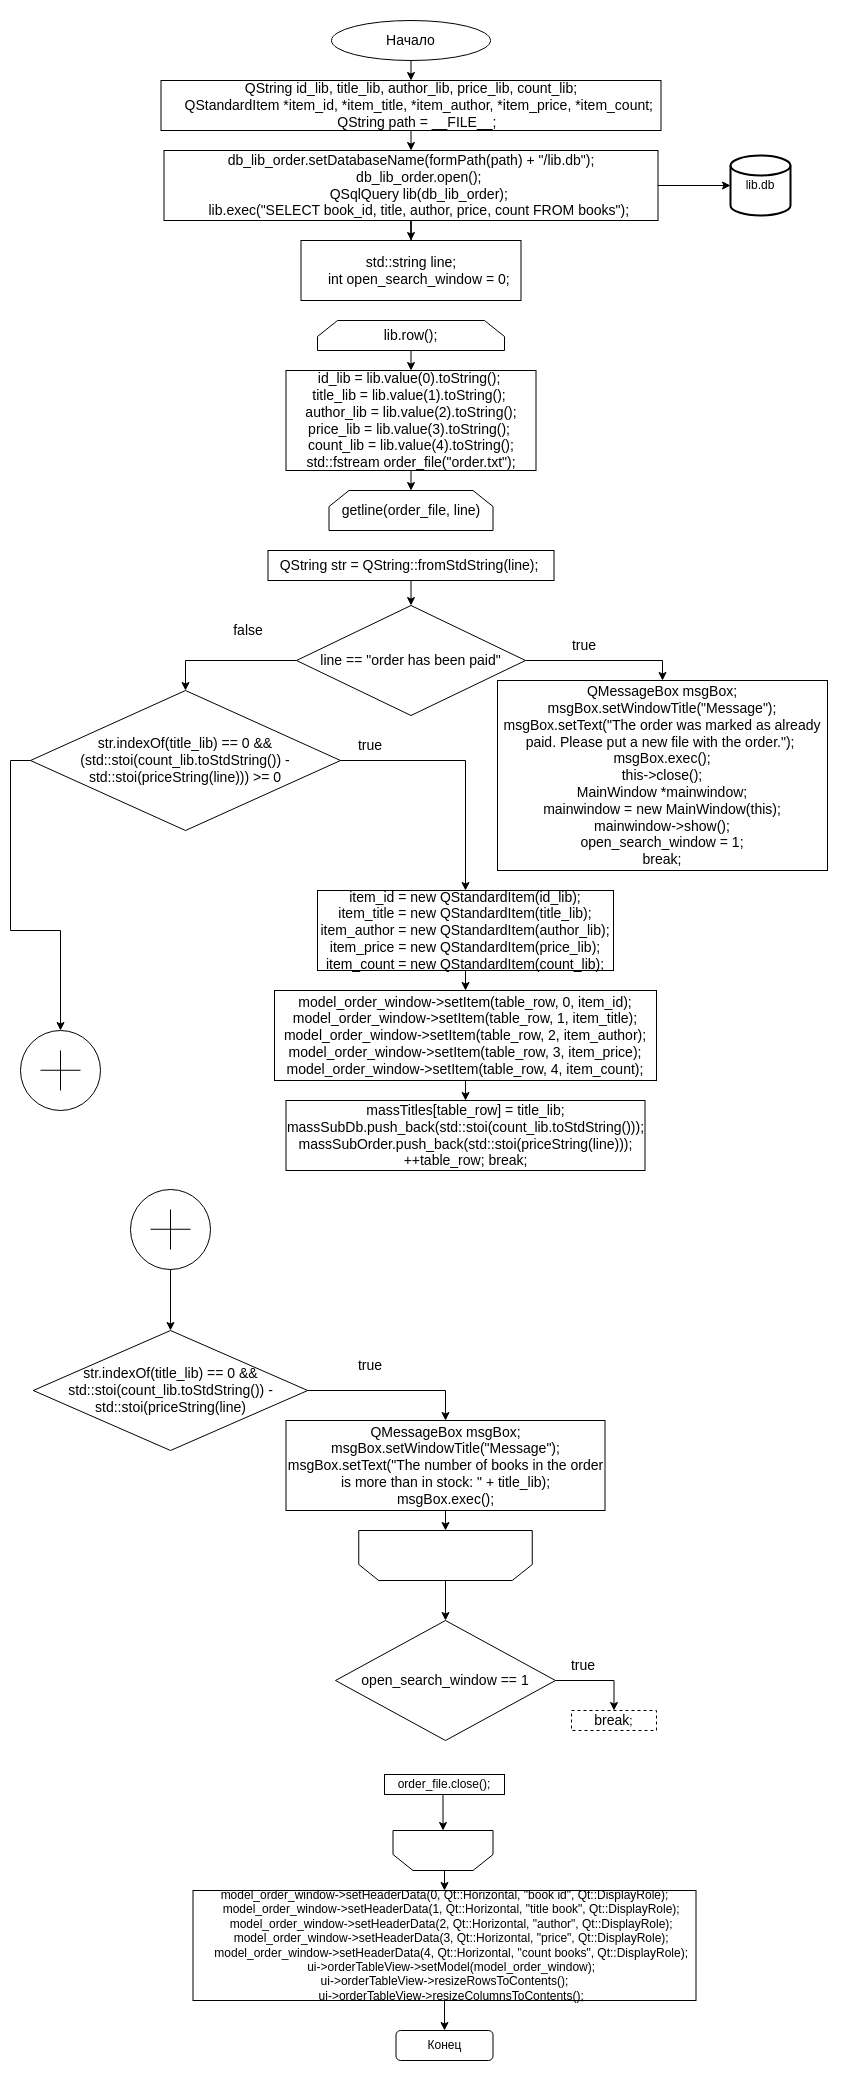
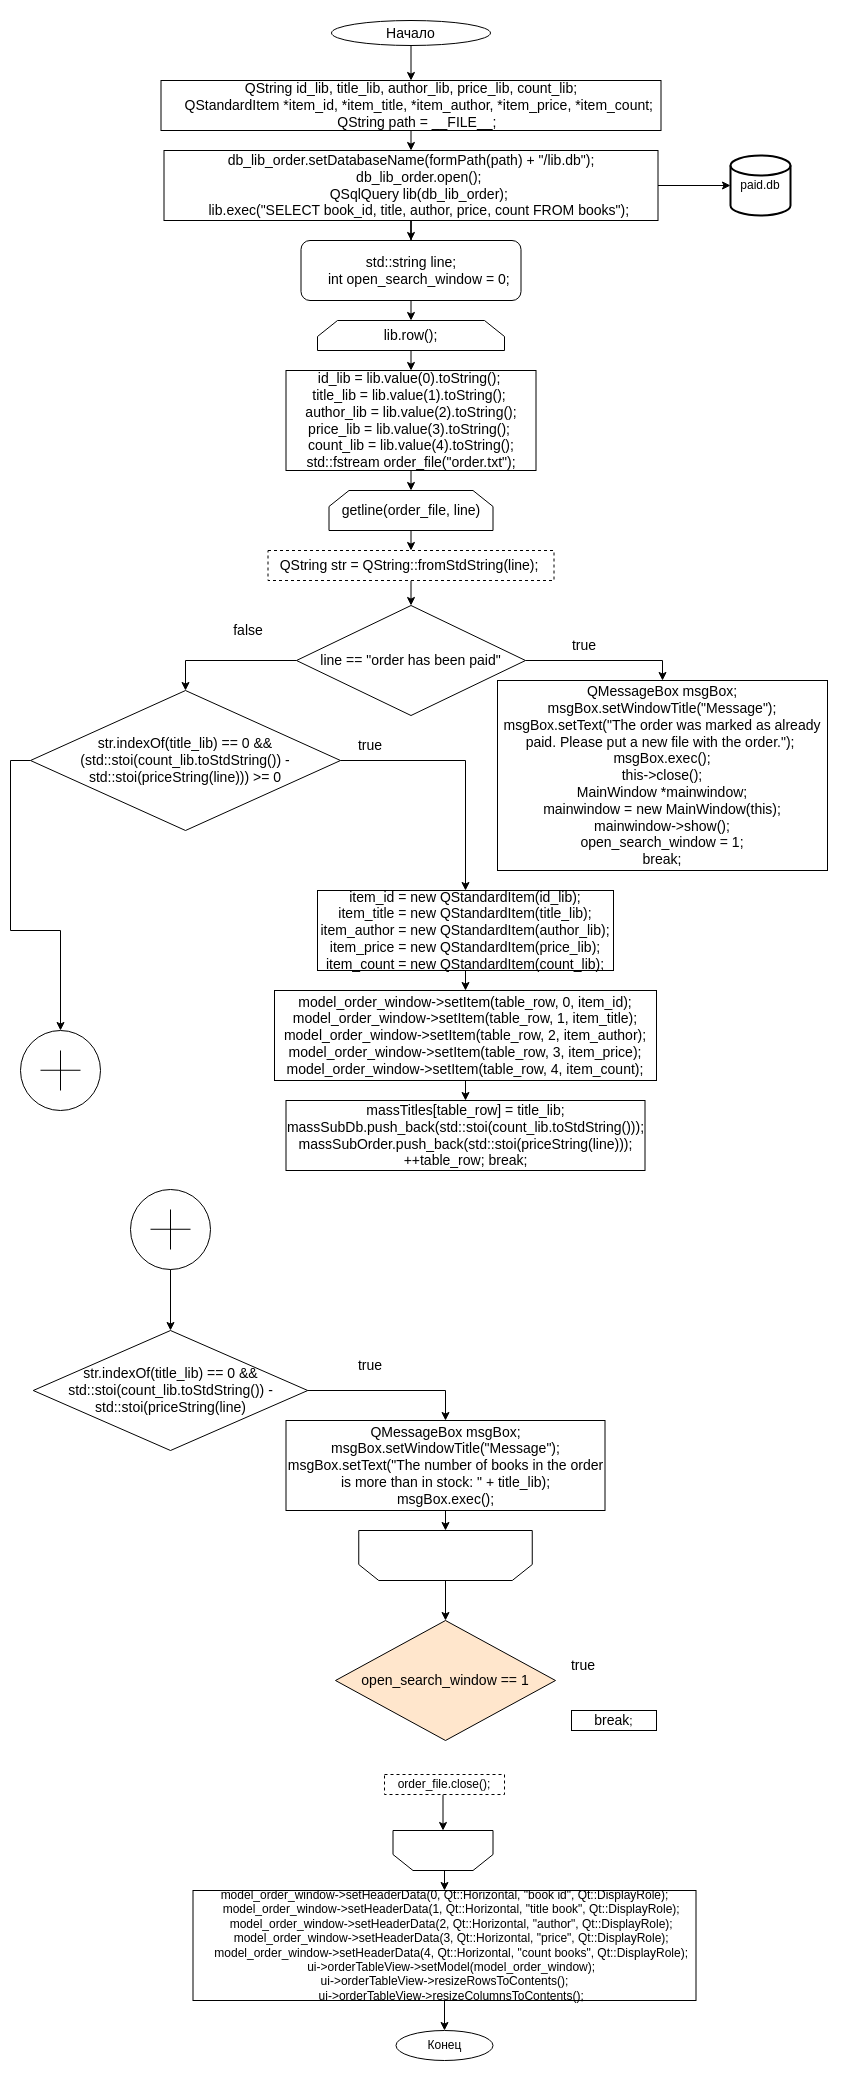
node "Начало": size 159x40 -> 159x25
node "lib.db": label "lib.db" -> "paid.db"
node "std::string line; int open_search_window = 0;": shape rectangle -> rounded rectangle
edge "std::string line; int open_search_window = 0;" -> "lib.row();": added
edge "getline(order_file, line)" -> "QString str = QString::fromStdString(line);": added
node "QString str = QString::fromStdString(line);": style solid -> dashed
node "open_search_window == 1": fillcolor #ffffff -> #ffe6cc
edge "open_search_window == 1" -> "break;": removed
node "break;": style dashed -> solid
node "order_file.close();": style solid -> dashed
node "Конец": shape rounded rectangle -> ellipse
